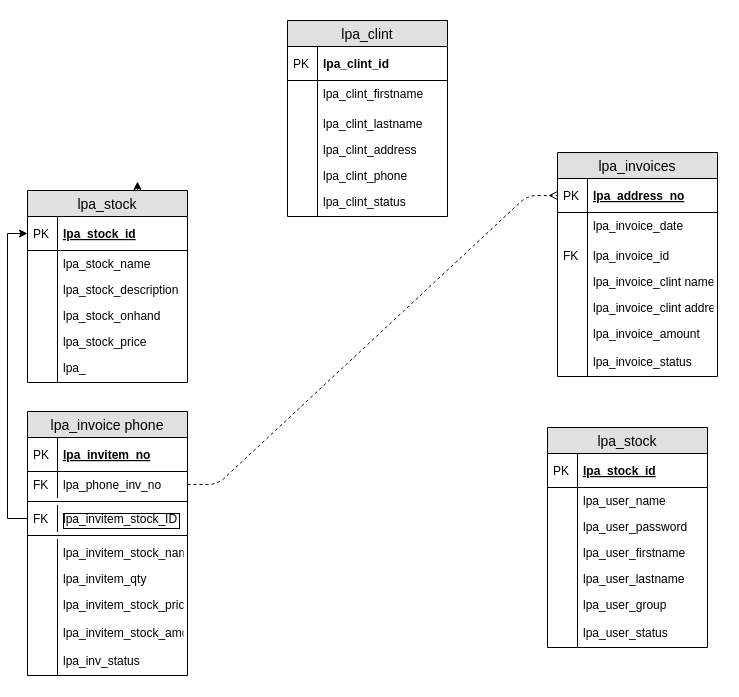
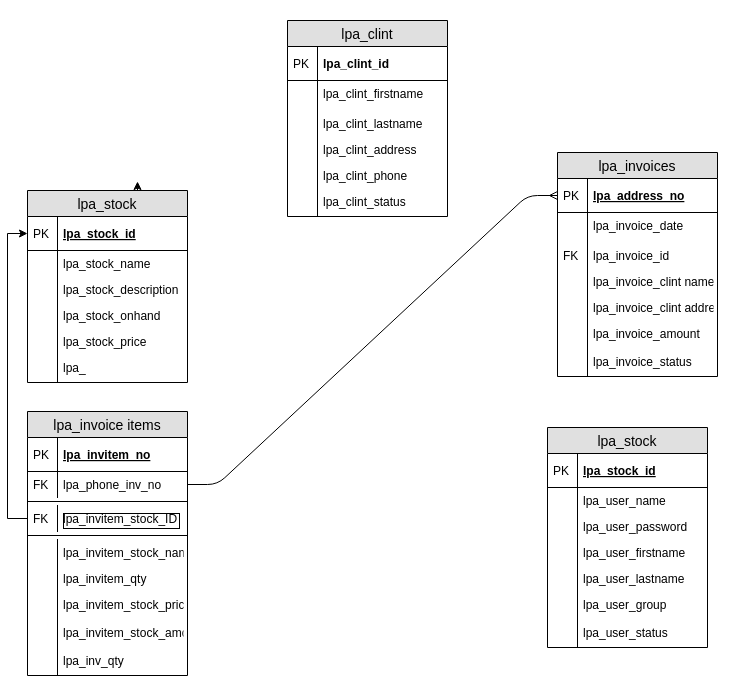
edge "lpa_phone_inv_no" -> "lpa_address_no": style dashed -> solid
node "lpa_invoice phone": label "lpa_invoice phone" -> "lpa_invoice items"
node "lpa_inv_status": label "lpa_inv_status" -> "lpa_inv_qty"
